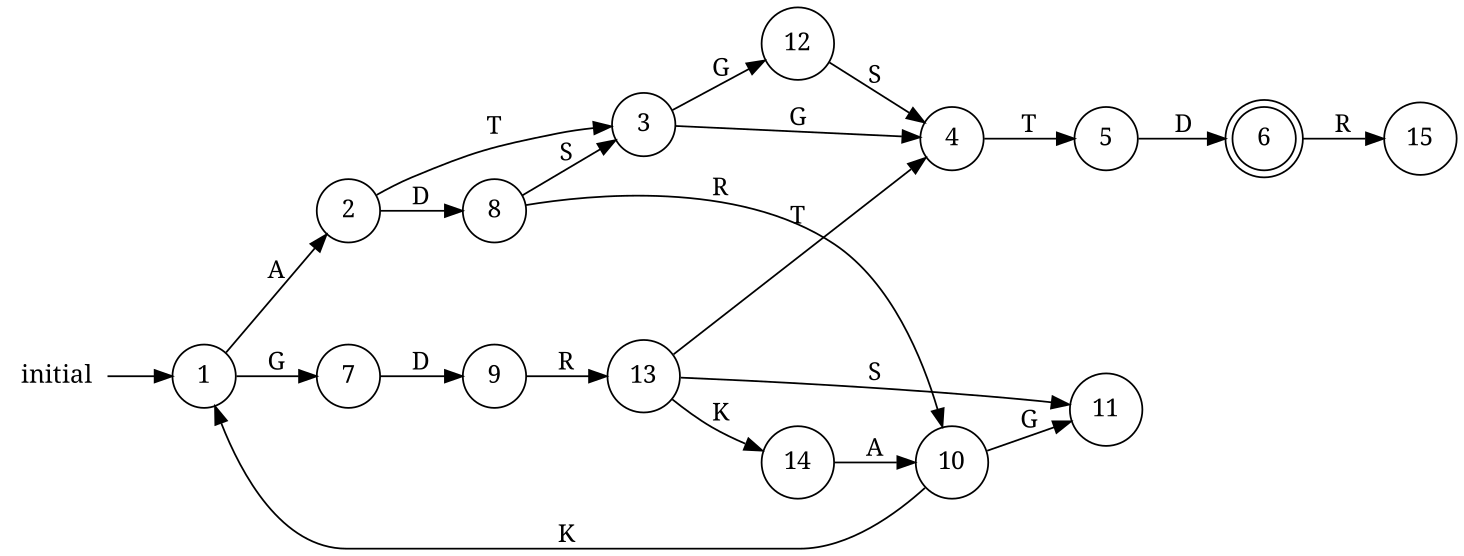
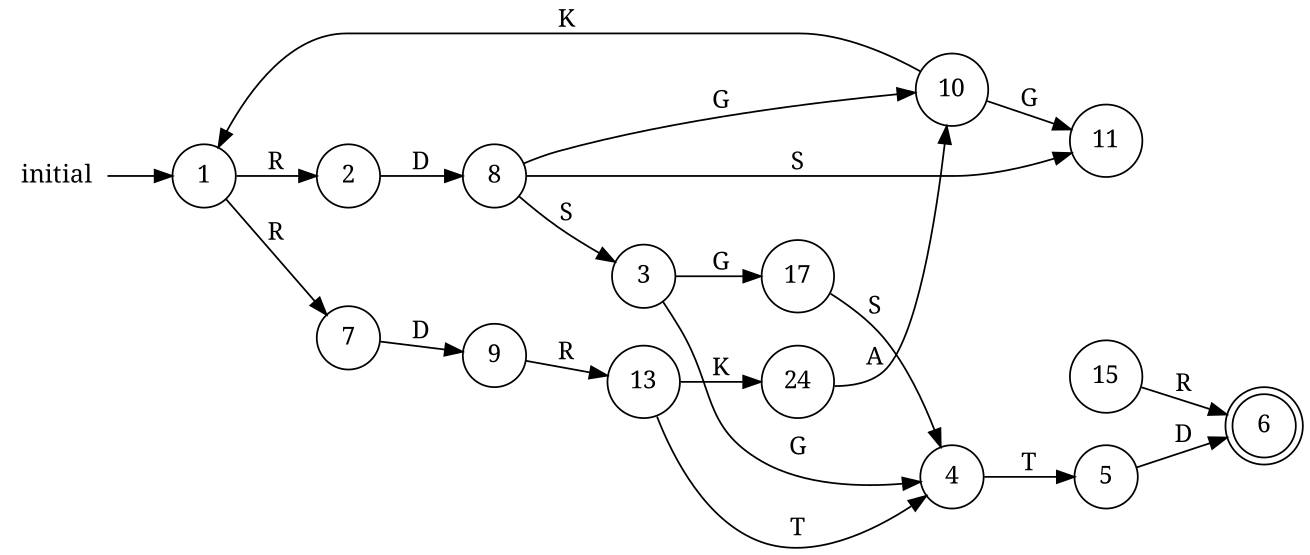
node "12": label "12" -> "17"
edge "6" -> "15": reversed
edge "2" -> "3": removed, label "T"
edge "8" -> "10": label "R" -> "G"
edge "1" -> "2": label "A" -> "R"
edge "1" -> "7": label "G" -> "R"
edge "13" -> "11": now "8" -> "11"
node "14": label "14" -> "24"
